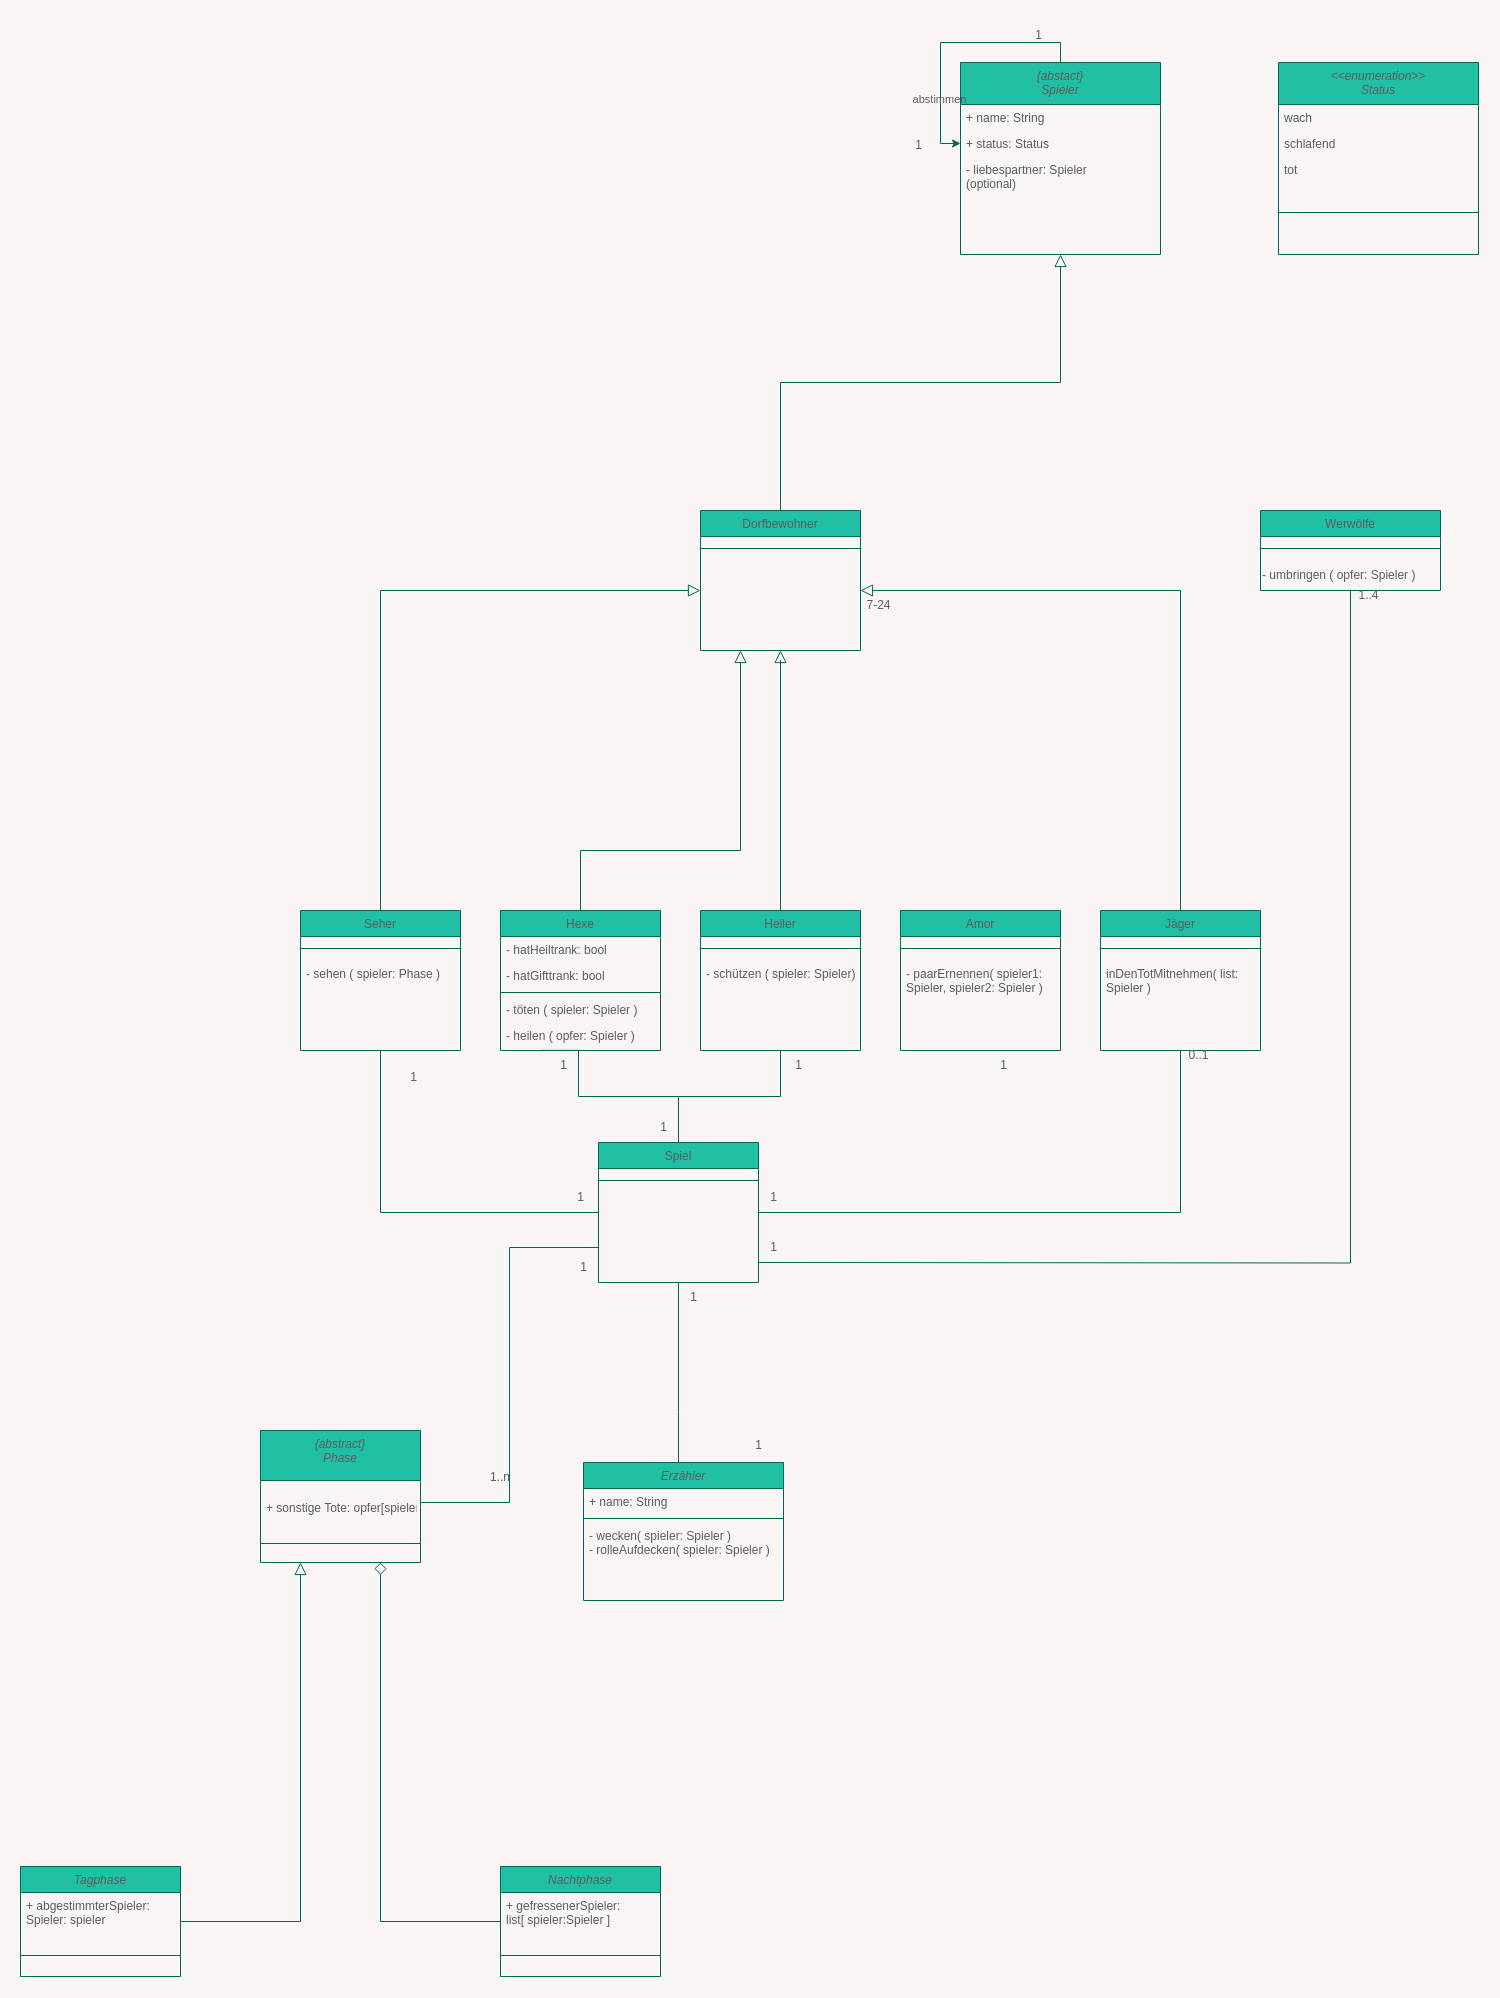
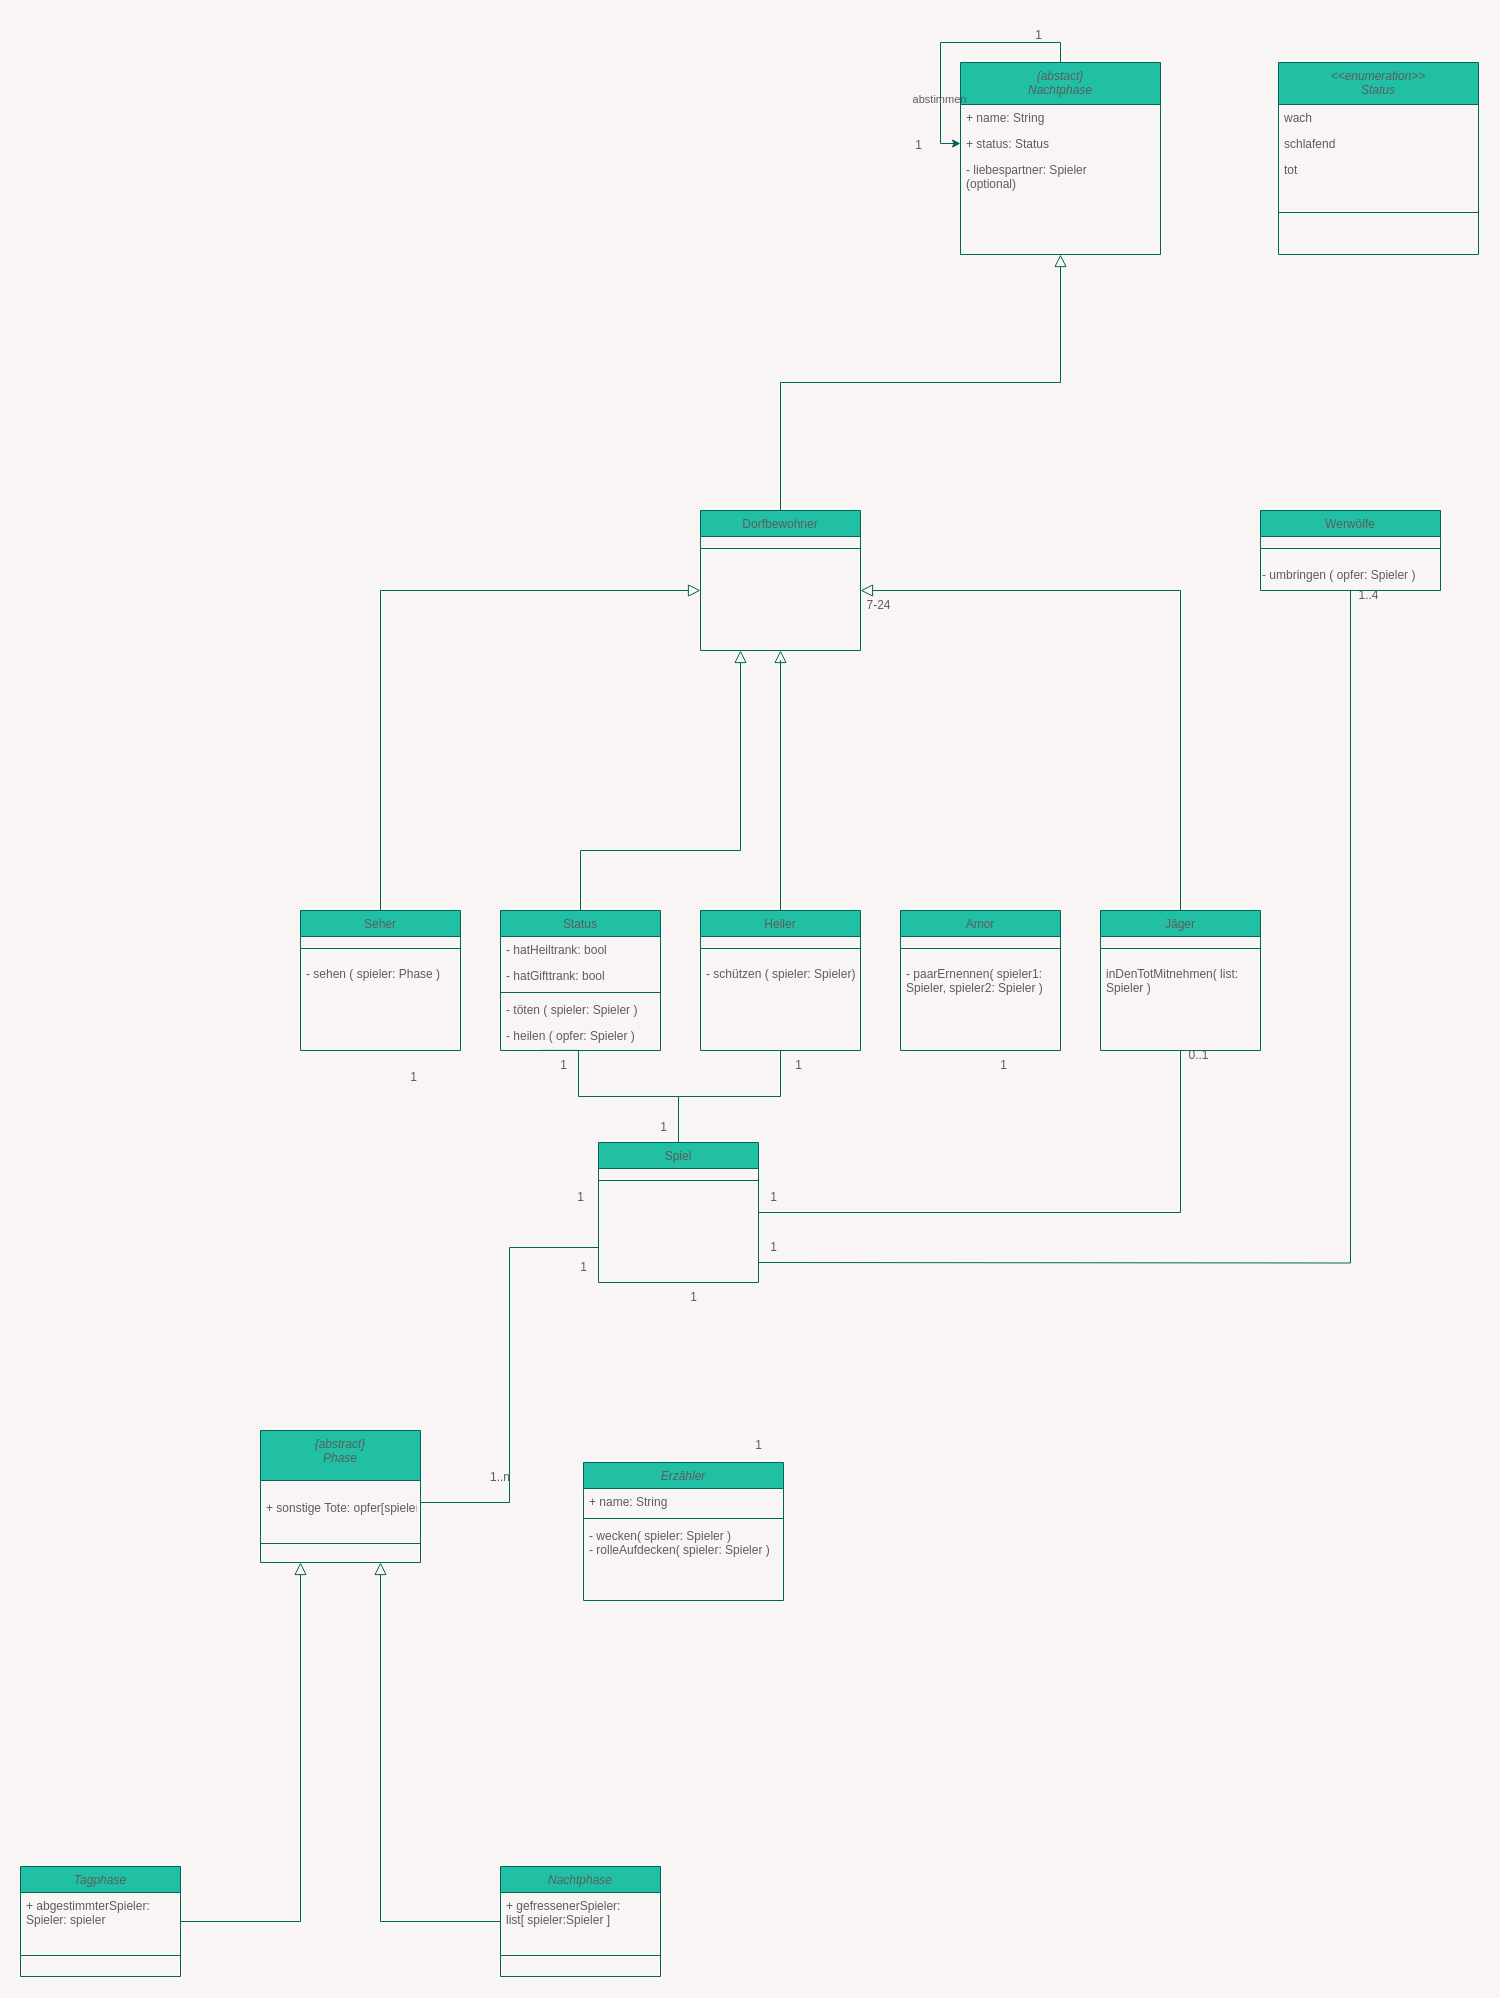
node "{abstact} Spieler": label "{abstact} Spieler" -> "{abstact} Nachtphase"
node "Hexe": label "Hexe" -> "Status"
edge "Seher" -- "Spiel": removed
edge "Spiel" -- "Erzähler": removed
edge "Nachtphase" -> "{abstract} Phase": arrowhead diamond -> block
